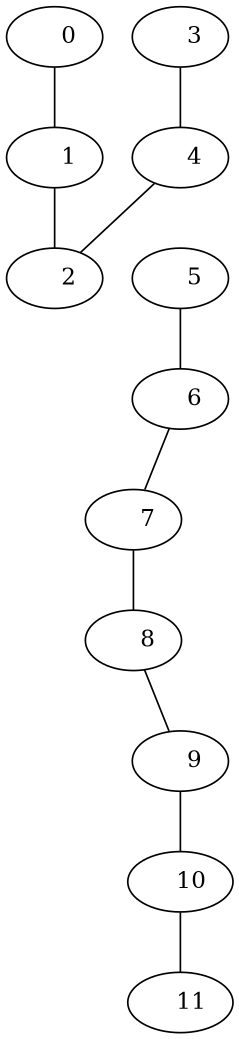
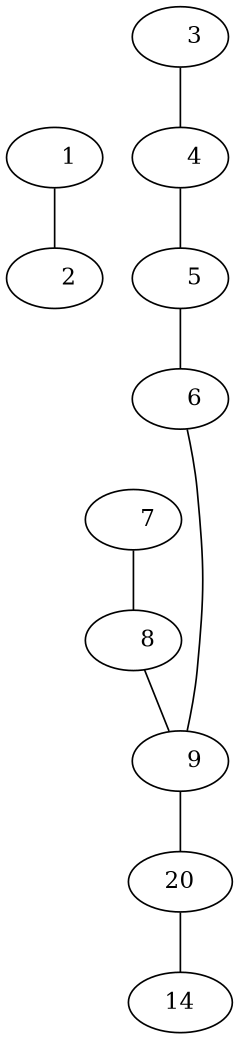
node "0": removed
edge "4" -- "2": now "4" -- "5"
edge "6" -- "7": now "6" -- "9"
node "10": label "10" -> "20"
node "11": label "11" -> "14"
